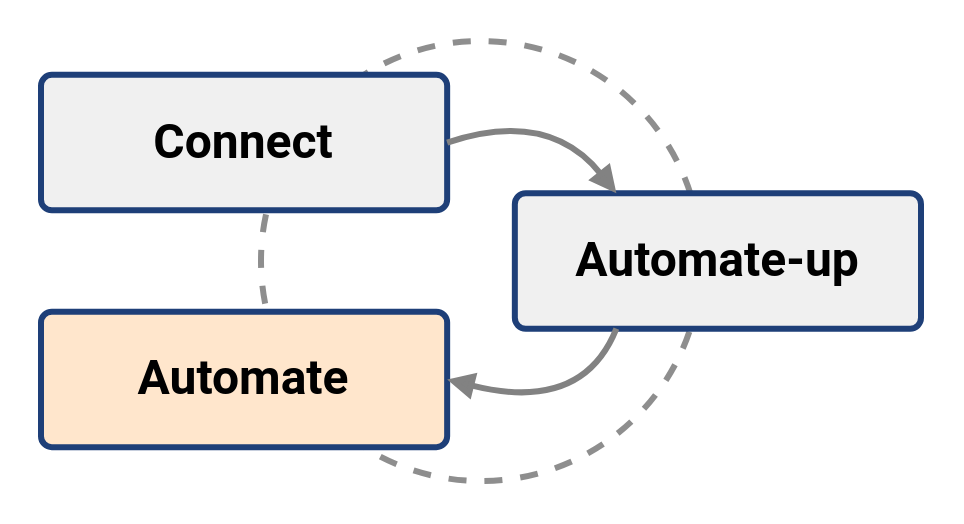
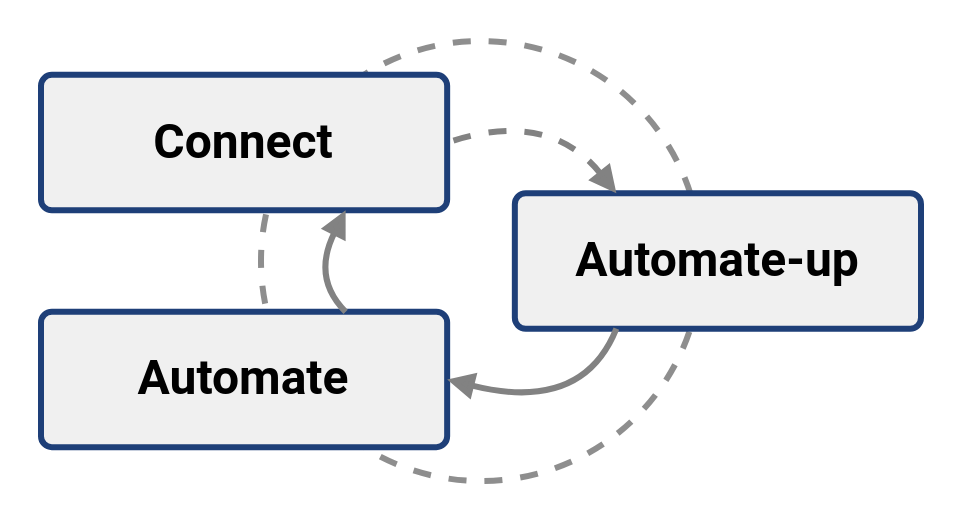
edge "Connect" -> "Automate-up": style solid -> dashed
edge "Automate" -> "Connect": added
node "Automate": fillcolor #ffe6cc -> #f0f0f0
